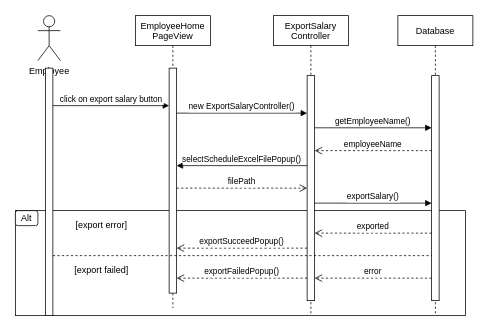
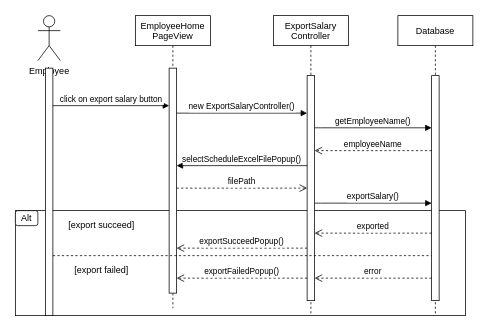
node "[export error]": label "[export error]" -> "[export succeed]"
